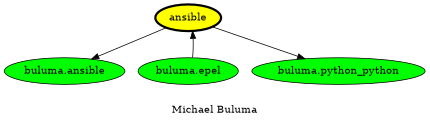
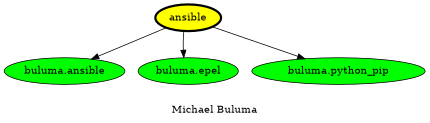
edge "buluma.epel" -> "ansible": reversed
node "buluma.python_python": label "buluma.python_python" -> "buluma.python_pip"
